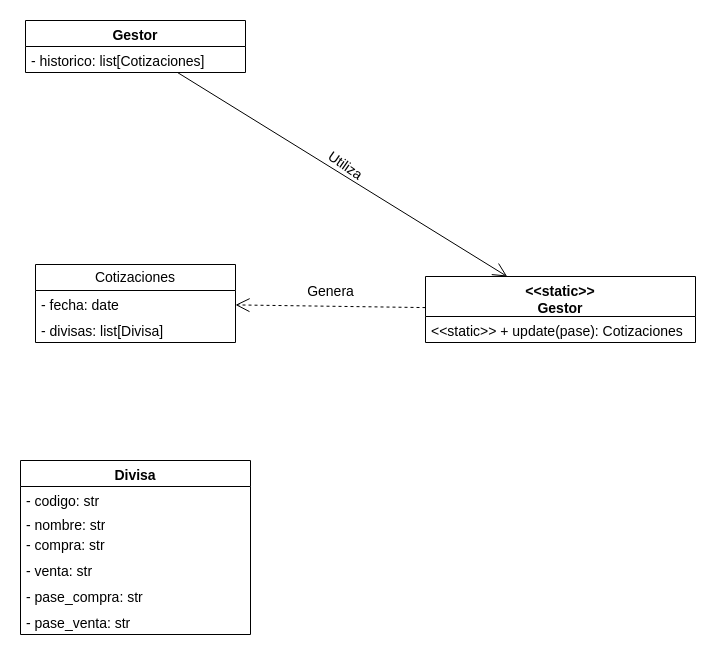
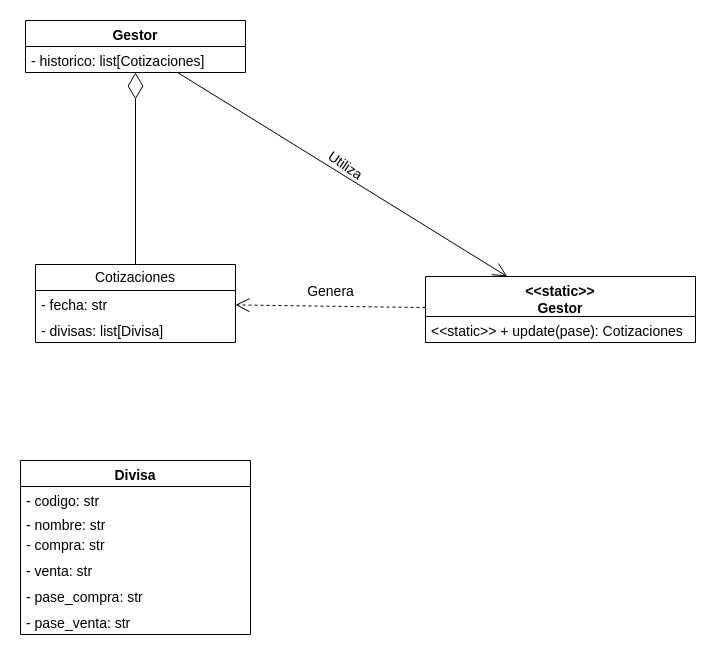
edge "Cotizaciones" -> "Gestor": added
node "- fecha: date": label "- fecha: date" -> "- fecha: str"
